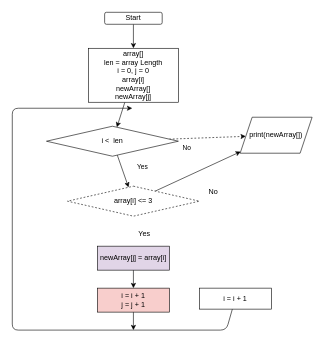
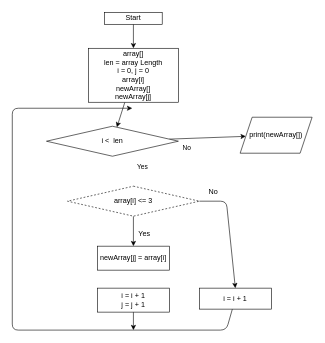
node "Start": shape rounded rectangle -> rectangle
edge "i < len" -> "print(newArray[])": style dashed -> solid
edge "i < len" -> "array[i] <= 3": removed
edge "array[i] <= 3" -> "print(newArray[])": now "array[i] <= 3" -> "newArray[j] = array[i]"
edge "array[i] <= 3" -> "i = i + 1": added
node "newArray[j] = array[i]": fillcolor #e1d5e7 -> #ffffff
edge "newArray[j] = array[i]" -> "i = i + 1 j = j + 1": removed
node "i = i + 1 j = j + 1": fillcolor #f8cecc -> #ffffff
